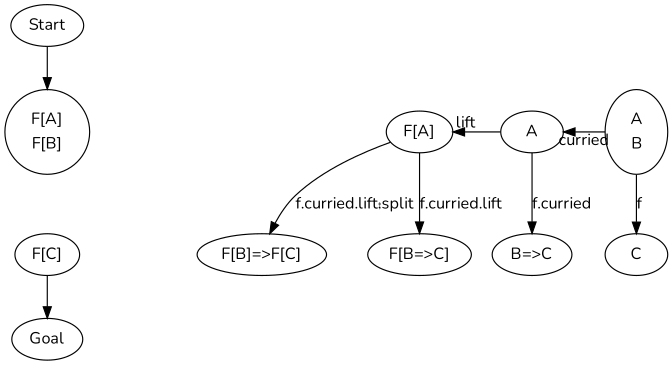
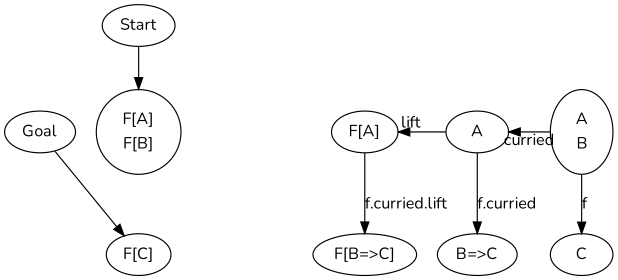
node "F[B]=>F[C]": removed
edge "F[C]" -> "Goal": reversed
